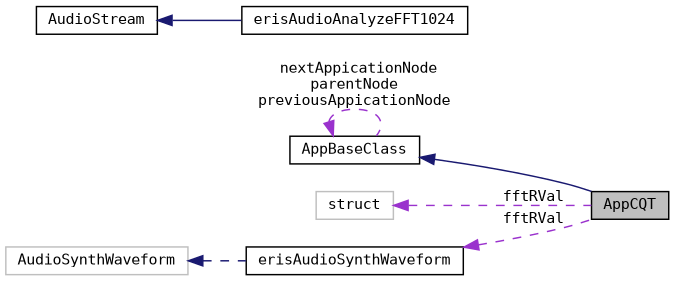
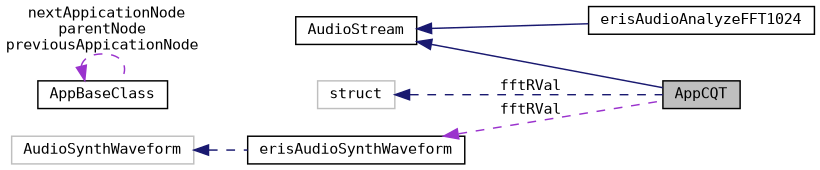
edge "AppCQT" -> "AppBaseClass": now "AppCQT" -> "AudioStream"
edge "AppCQT" -> "struct": color darkorchid3 -> midnightblue
